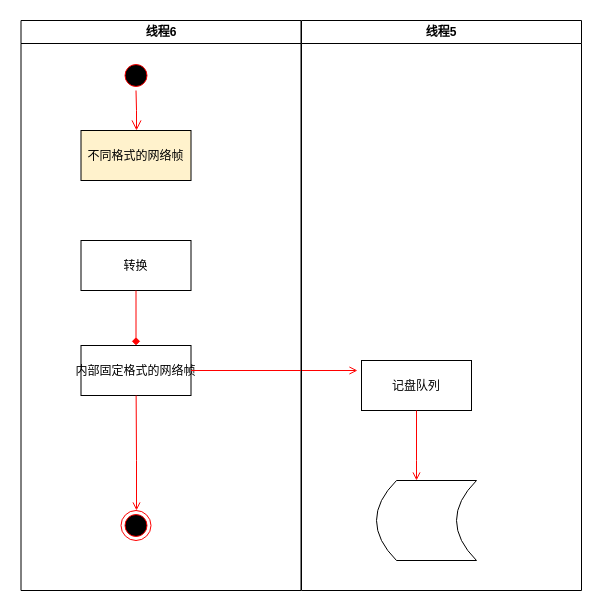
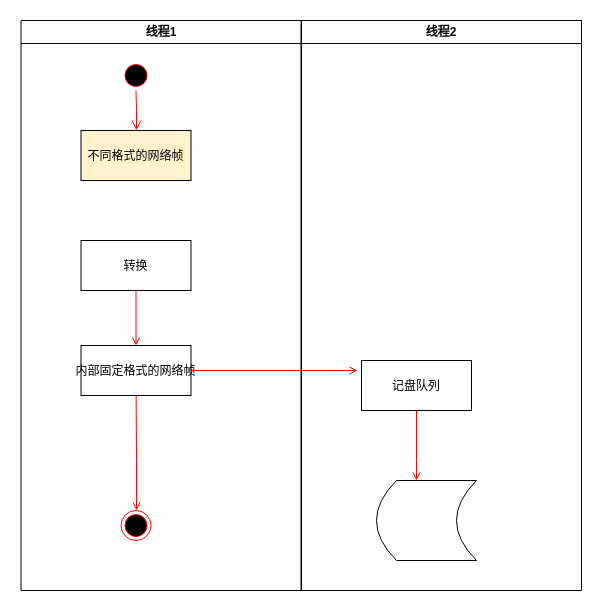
node "线程6": label "线程6" -> "线程1"
node "线程5": label "线程5" -> "线程2"
edge "转换" -> "内部固定格式的网络帧": arrowhead diamond -> open
